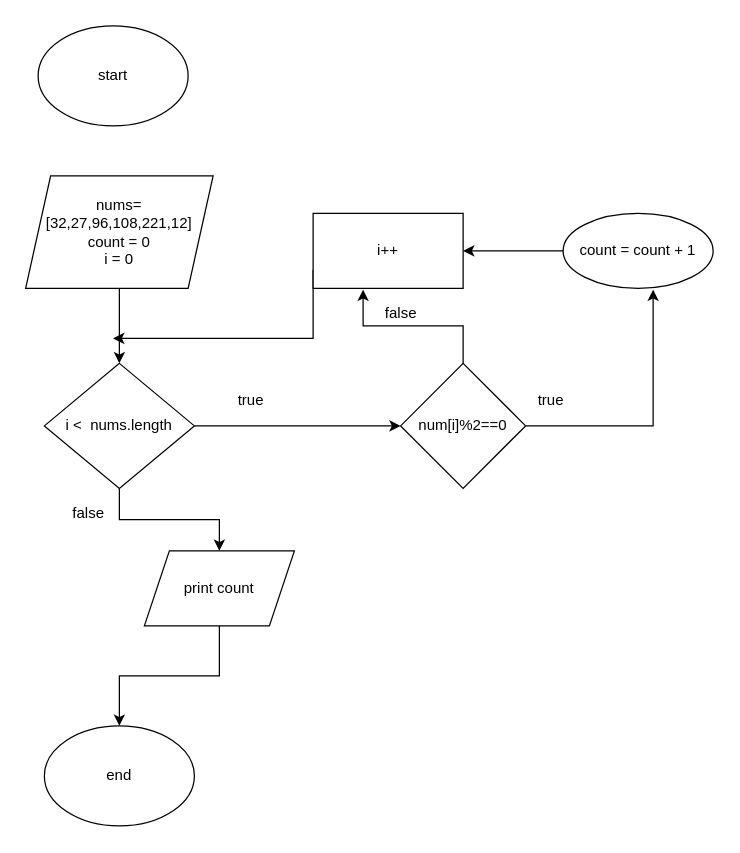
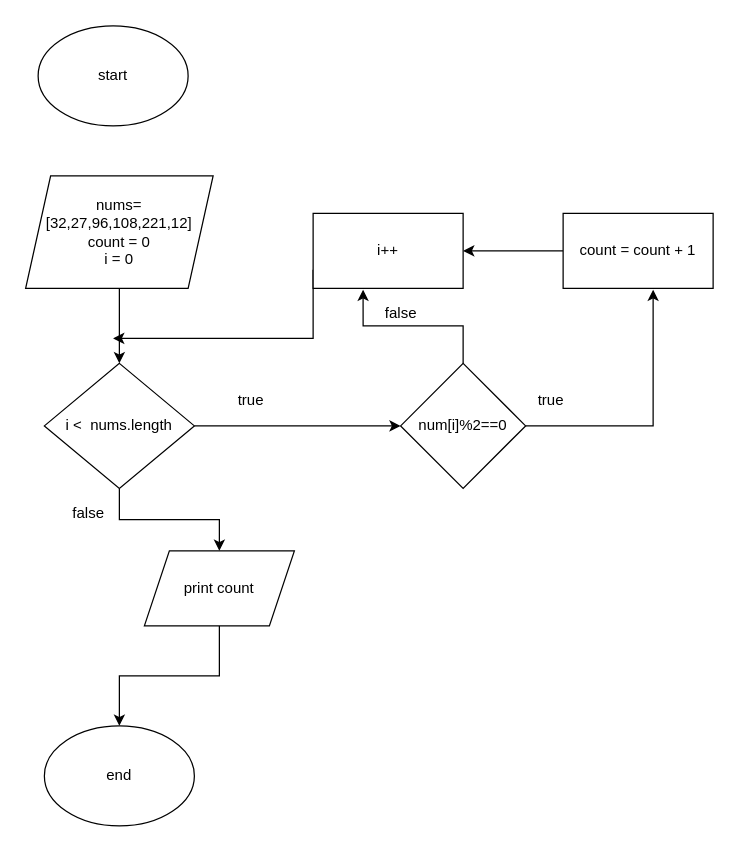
node "count = count + 1": shape ellipse -> rectangle
